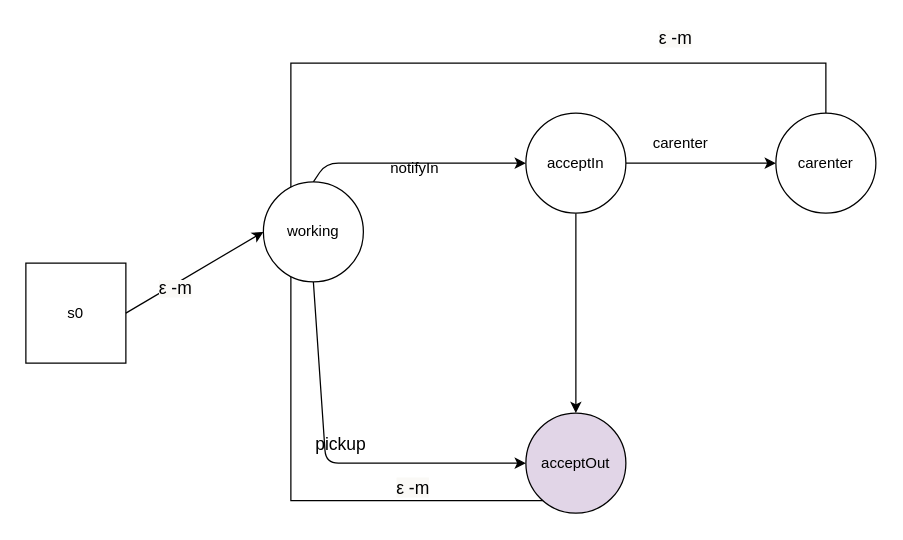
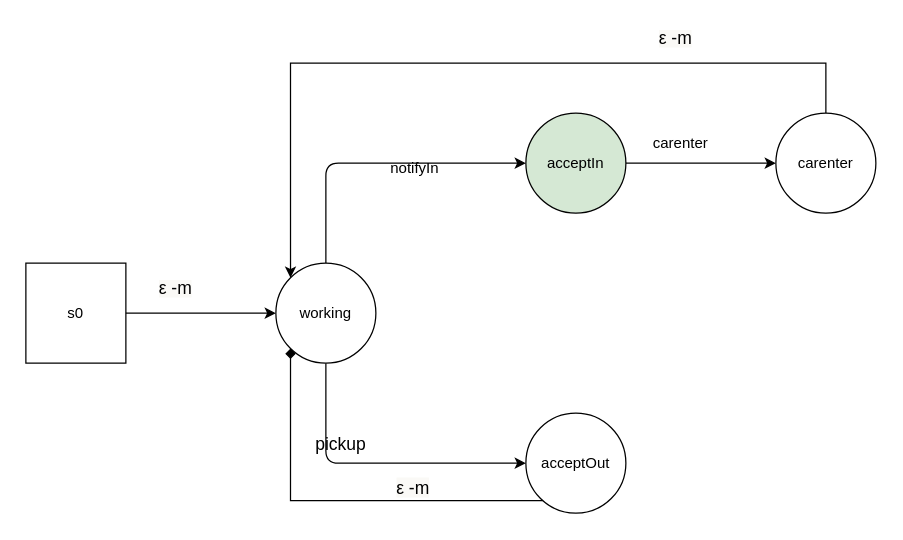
node "acceptIn": fillcolor #ffffff -> #d5e8d4
node "working": moved (313, 232) -> (326, 313)
edge "acceptIn" -> "acceptOut": removed
node "acceptOut": fillcolor #e1d5e7 -> #ffffff
